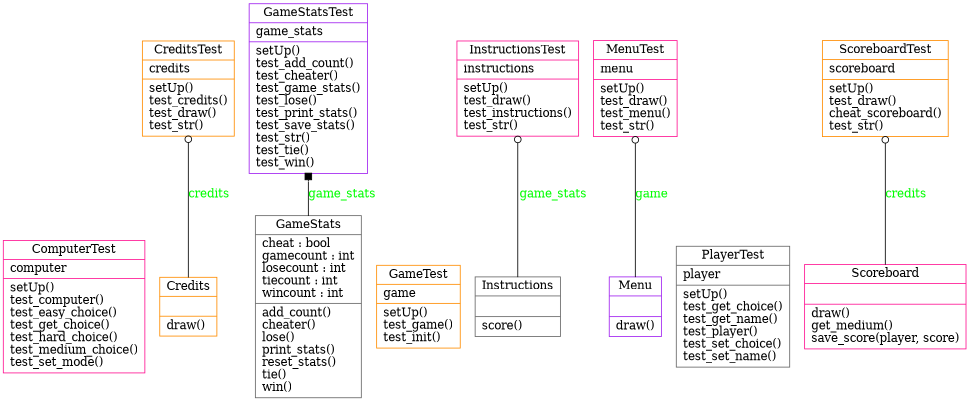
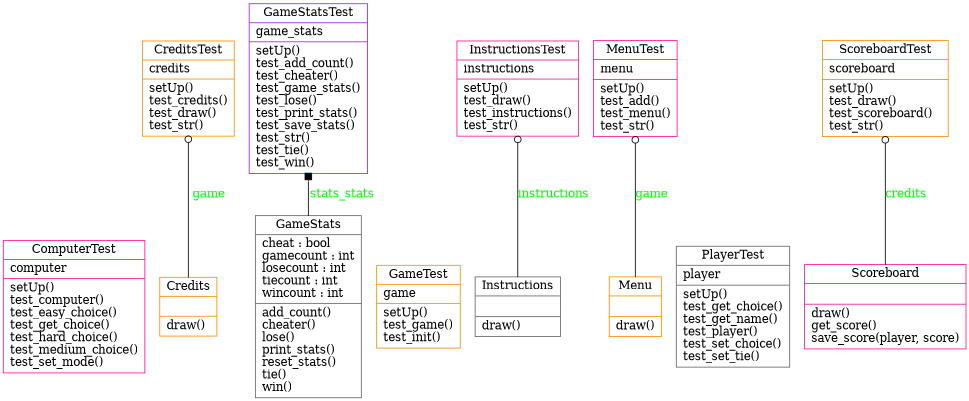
node "MenuTest": text "test_draw()" -> "test_add()"
node "ScoreboardTest": text "cheat_scoreboard()" -> "test_scoreboard()"
edge "Credits" -> "CreditsTest": label "credits" -> "game"
edge "GameStats" -> "GameStatsTest": label "game_stats" -> "stats_stats"
edge "Instructions" -> "InstructionsTest": label "game_stats" -> "instructions"
node "Menu": color purple -> darkorange
node "Instructions": text "score()" -> "draw()"
node "Scoreboard": text "get_medium()" -> "get_score()"
node "PlayerTest": text "test_set_name()" -> "test_set_tie()"
